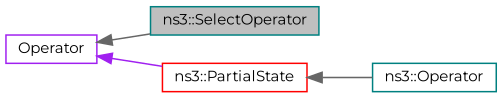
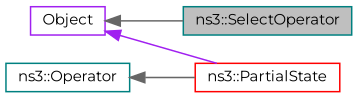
node "Operator": label "Operator" -> "Object"
edge "ns3::Operator" -> "ns3::PartialState": reversed
